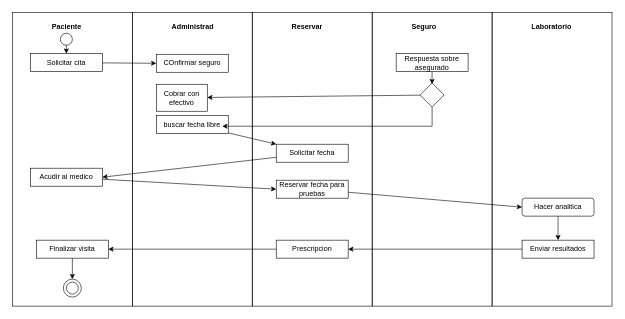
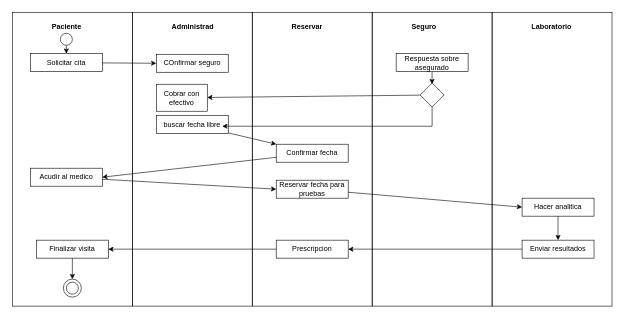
node "Solicitar fecha": label "Solicitar fecha" -> "Confirmar fecha"
node "Hacer analitica": shape rounded rectangle -> rectangle
